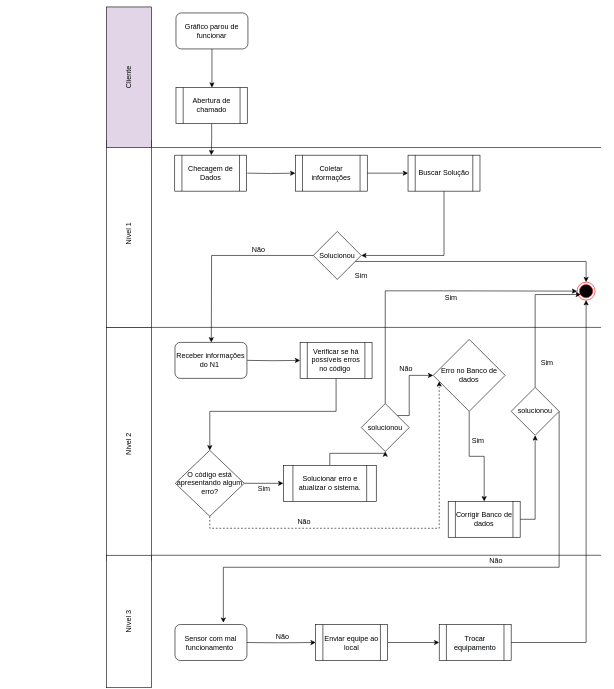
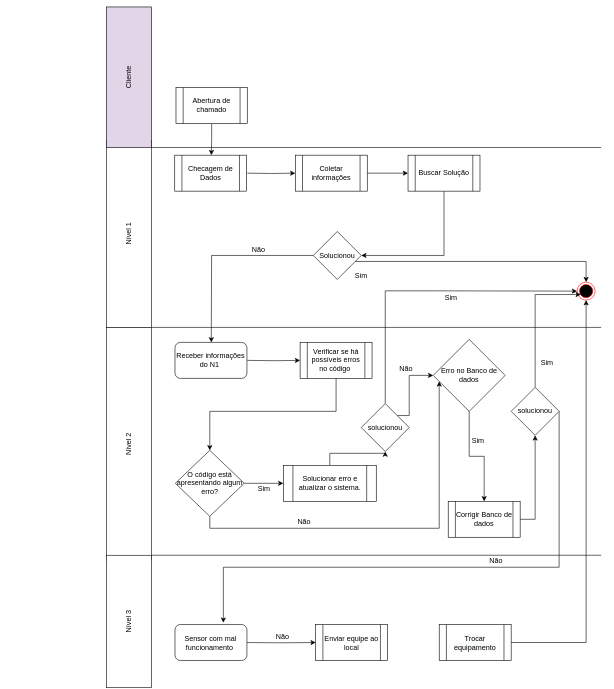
node "Gráfico parou de funcionar": removed
edge "Gráfico parou de funcionar" -> "Abertura de chamado": removed
edge "O código está apresentando algum erro?" -> "Erro no Banco de dados": style dashed -> solid
edge "Enviar equipe ao local" -> "Trocar equipamento": removed
